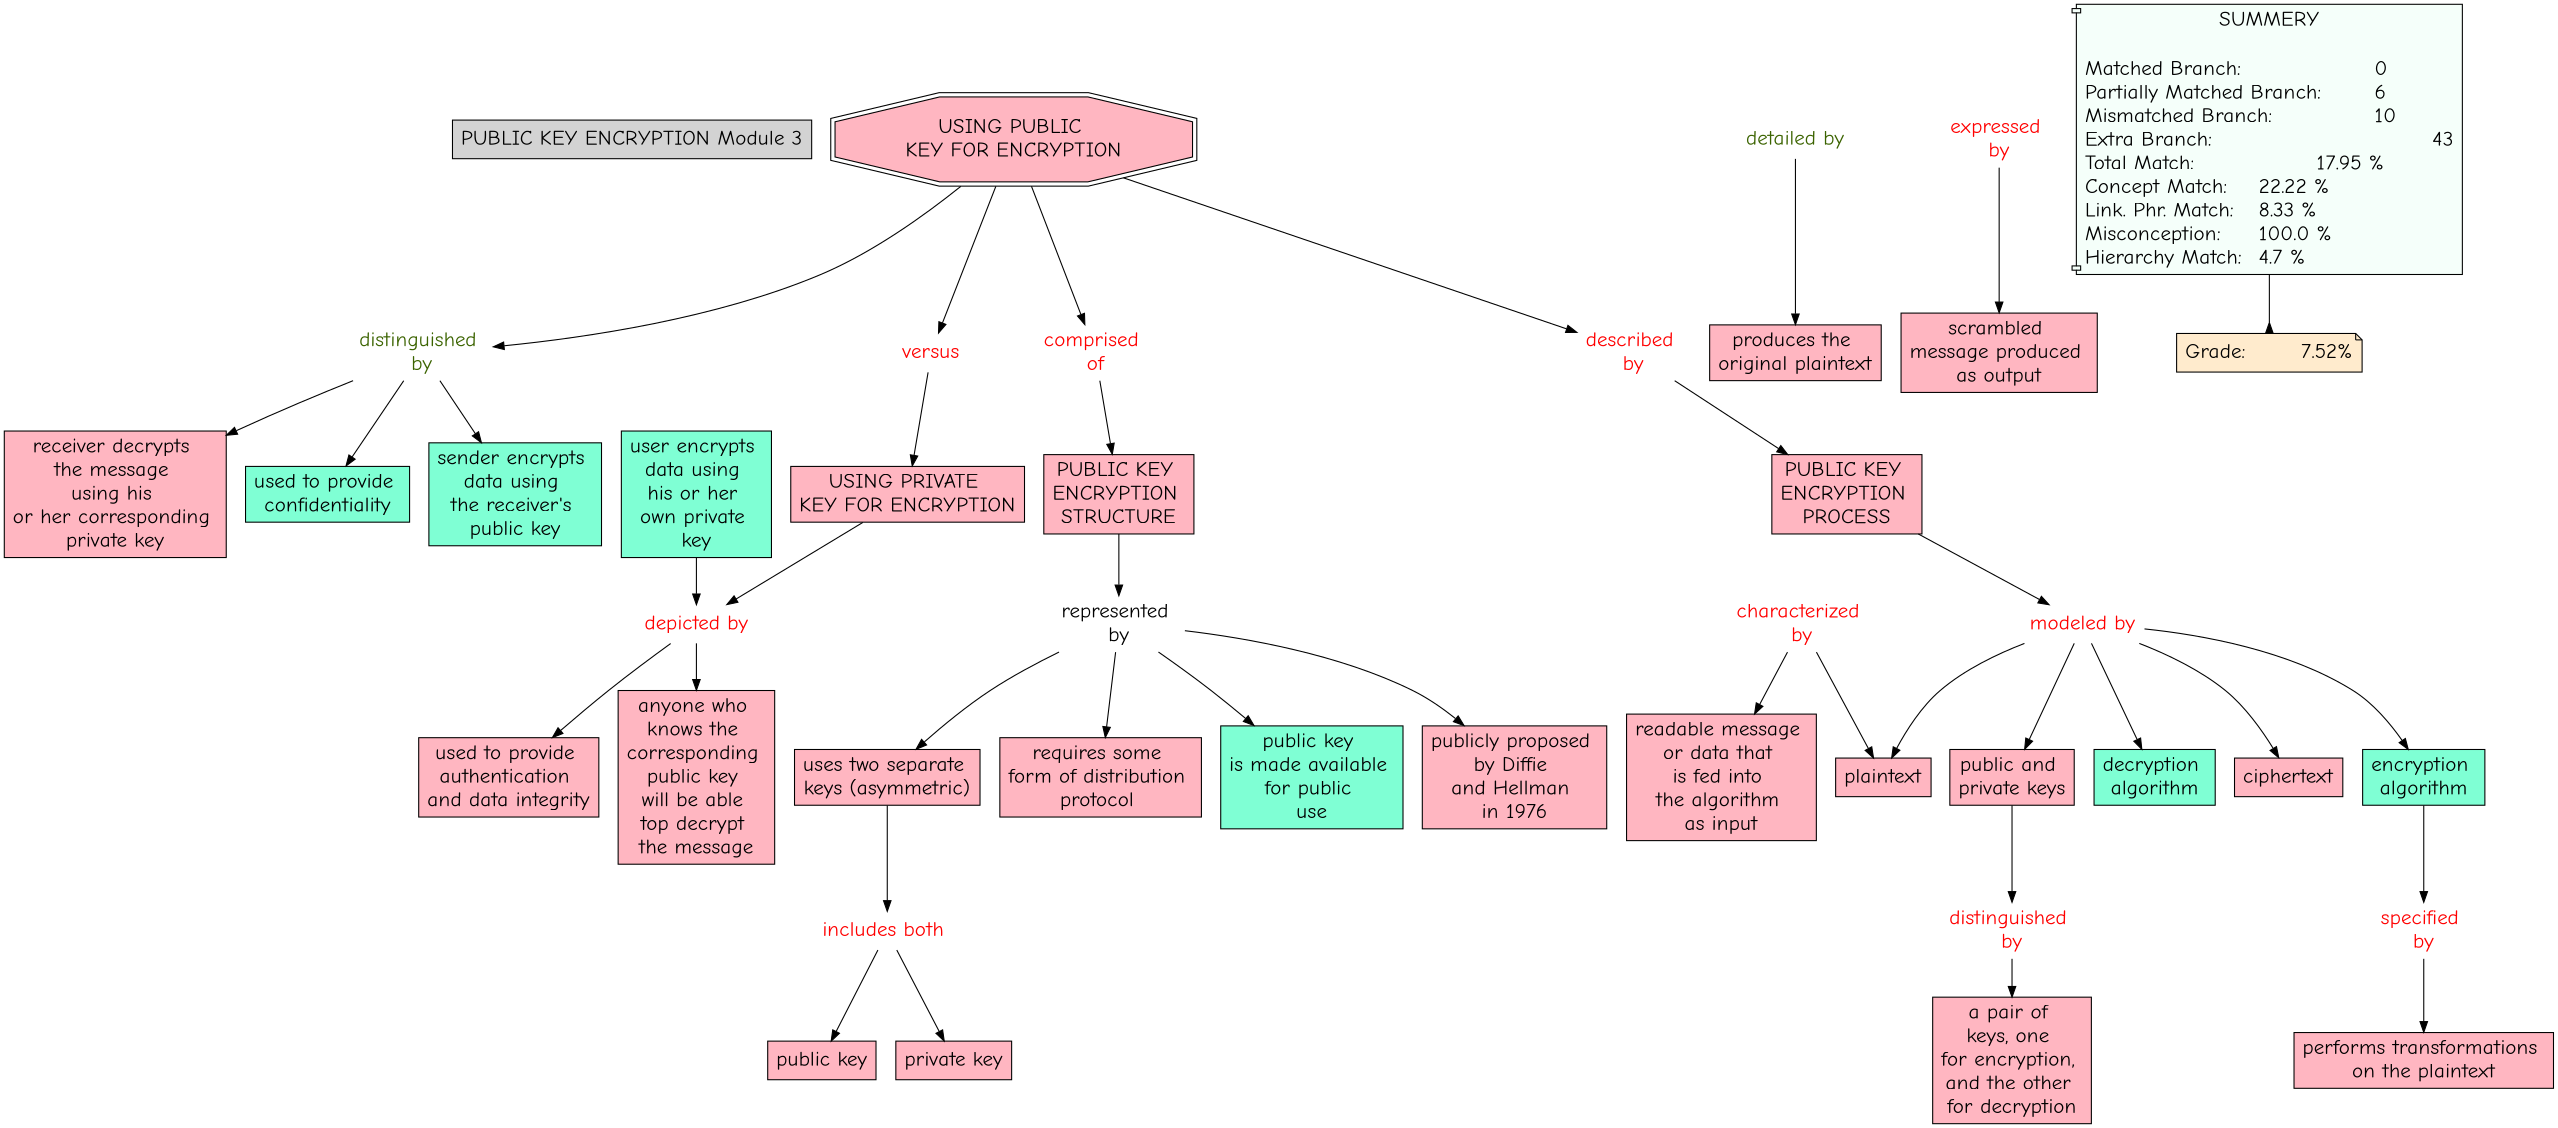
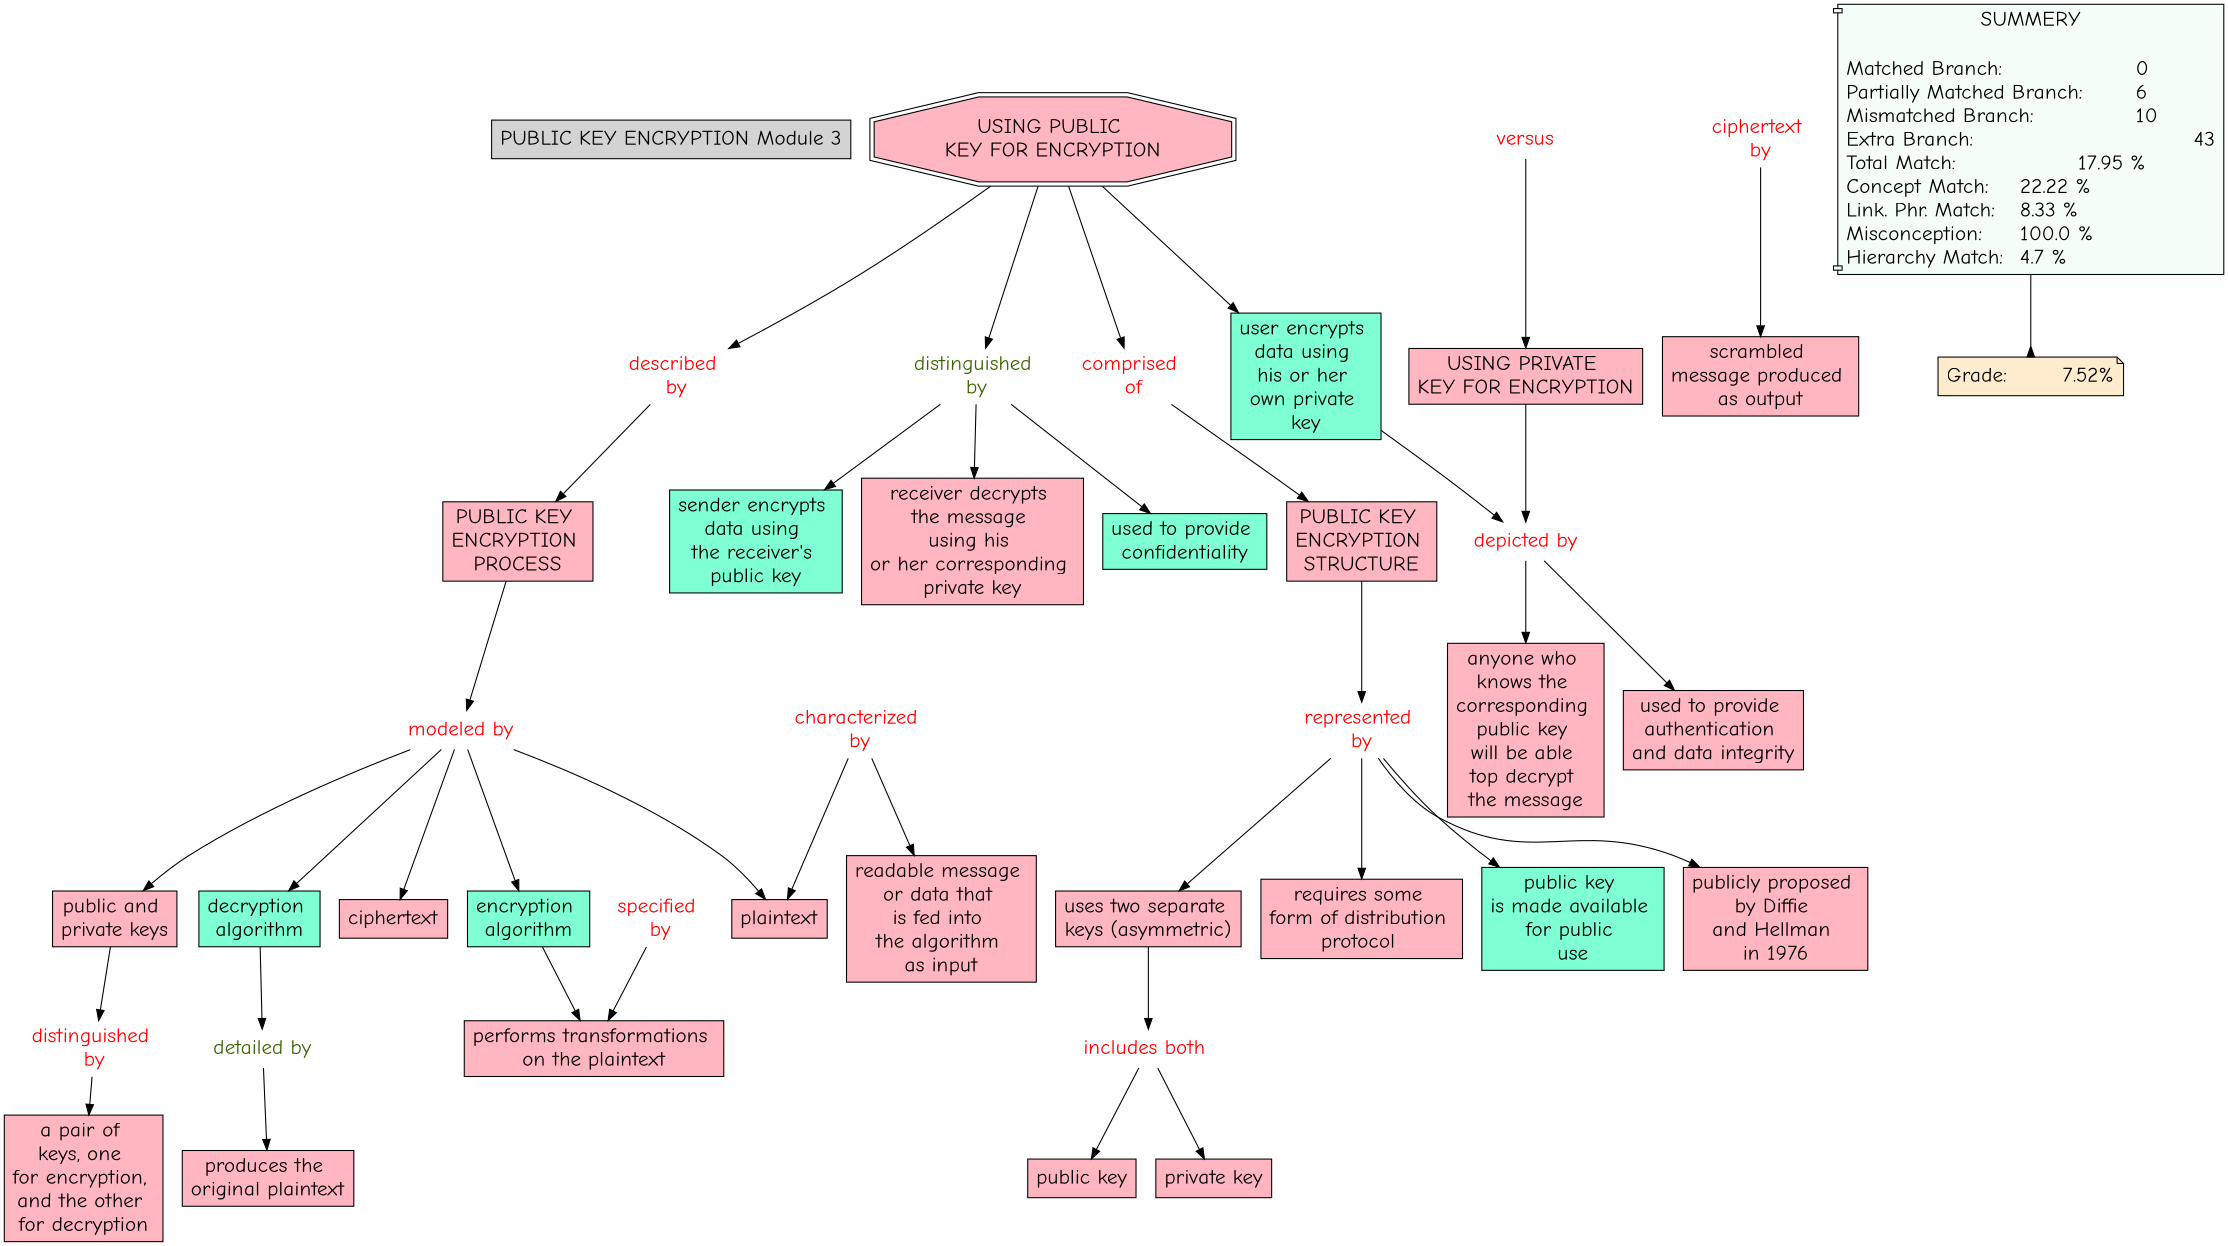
node "expressed by": label "expressed by" -> "ciphertext by"
edge "USING PUBLIC KEY FOR ENCRYPTION" -> "versus": now "USING PUBLIC KEY FOR ENCRYPTION" -> "user encrypts data using his or her own private key"
node "represented by": fontcolor black -> red
edge "encryption algorithm" -> "specified by": now "encryption algorithm" -> "performs transformations on the plaintext"
edge "decryption algorithm" -> "detailed by": added
